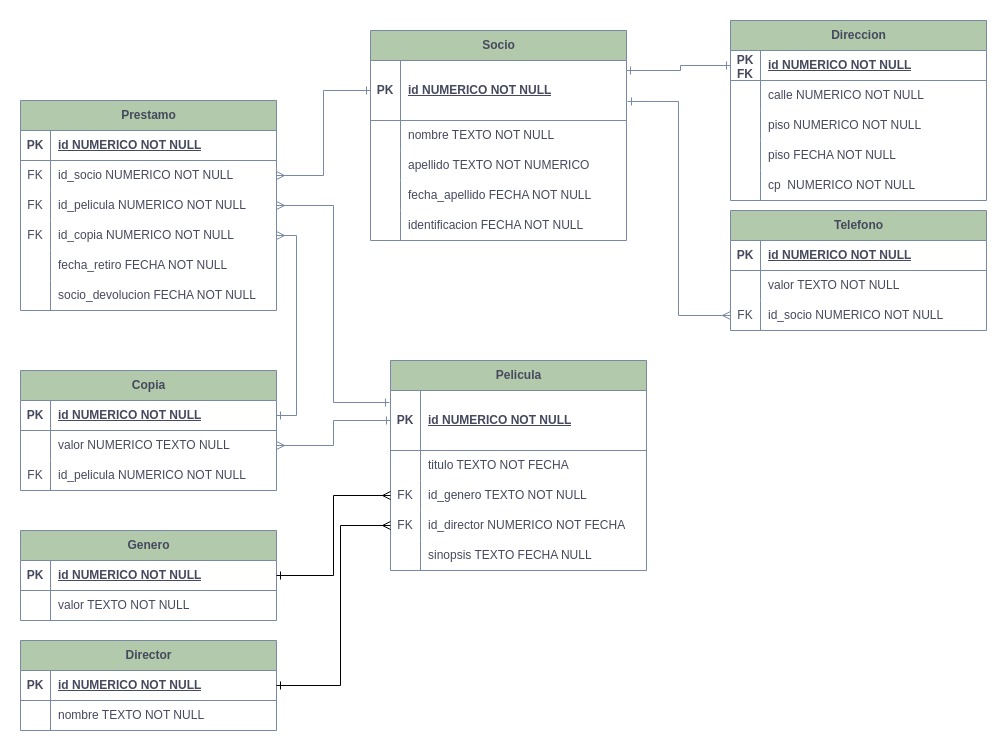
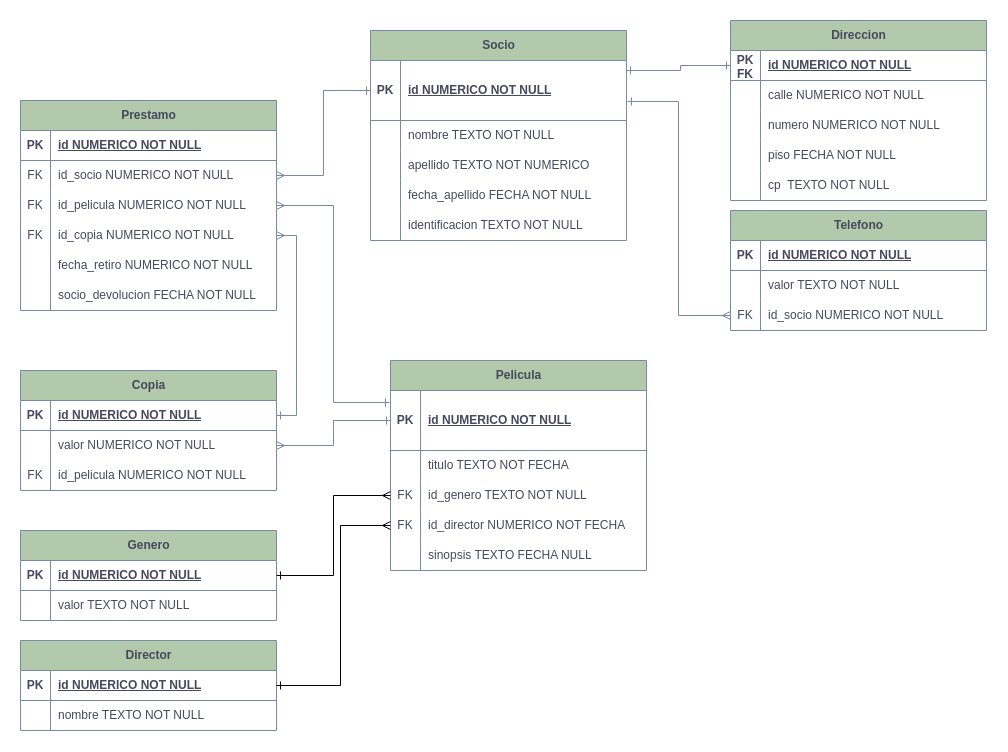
node "piso NUMERICO NOT NULL": label "piso NUMERICO NOT NULL" -> "numero NUMERICO NOT NULL"
node "cp NUMERICO NOT NULL": label "cp NUMERICO NOT NULL" -> "cp TEXTO NOT NULL"
node "identificacion FECHA NOT NULL": label "identificacion FECHA NOT NULL" -> "identificacion TEXTO NOT NULL"
node "fecha_retiro FECHA NOT NULL": label "fecha_retiro FECHA NOT NULL" -> "fecha_retiro NUMERICO NOT NULL"
node "valor NUMERICO TEXTO NULL": label "valor NUMERICO TEXTO NULL" -> "valor NUMERICO NOT NULL"
